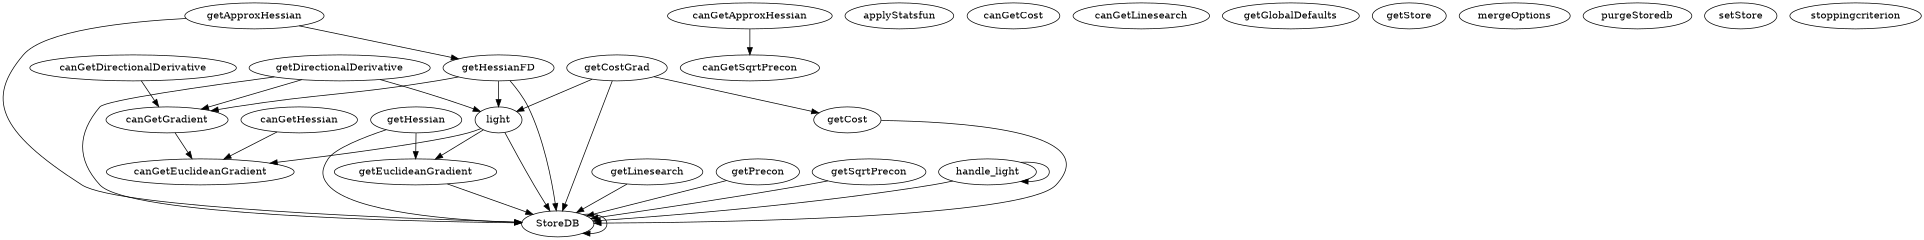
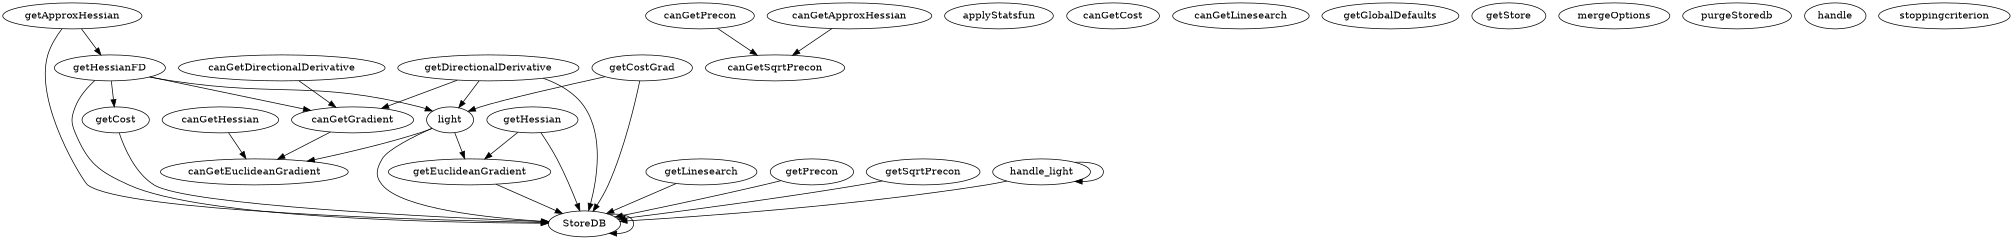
node "canGetPrecon": added
node "setStore": label "setStore" -> "handle"
edge "getCostGrad" -> "getCost": now "getHessianFD" -> "getCost"
